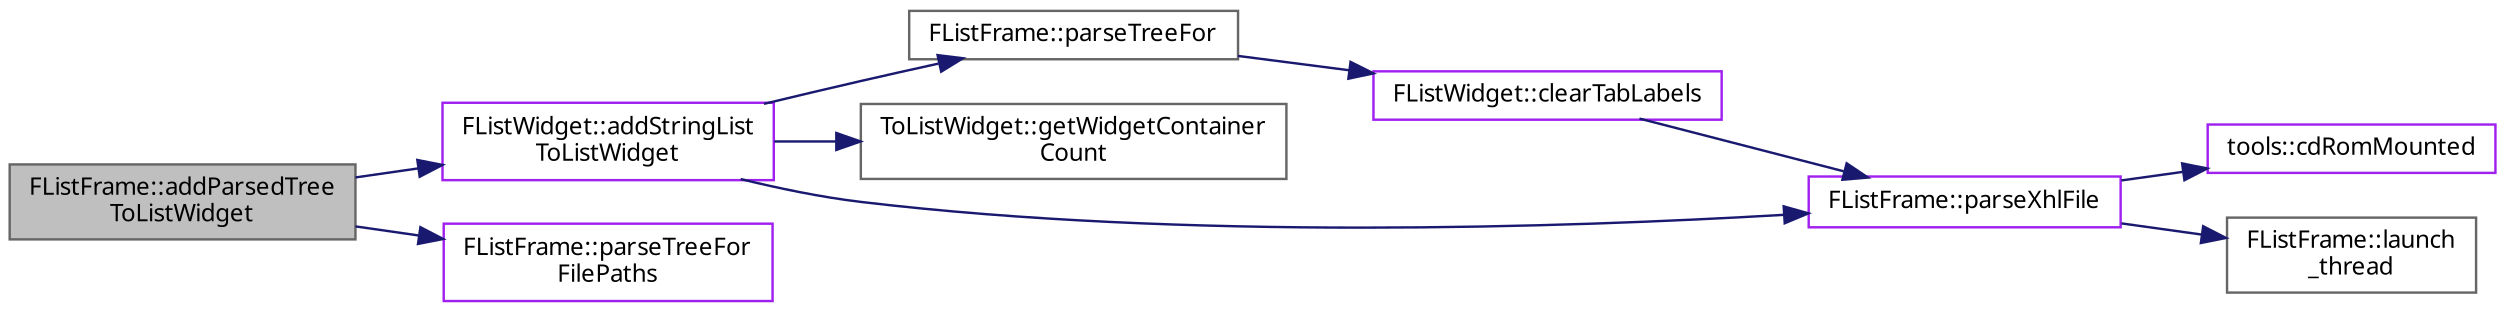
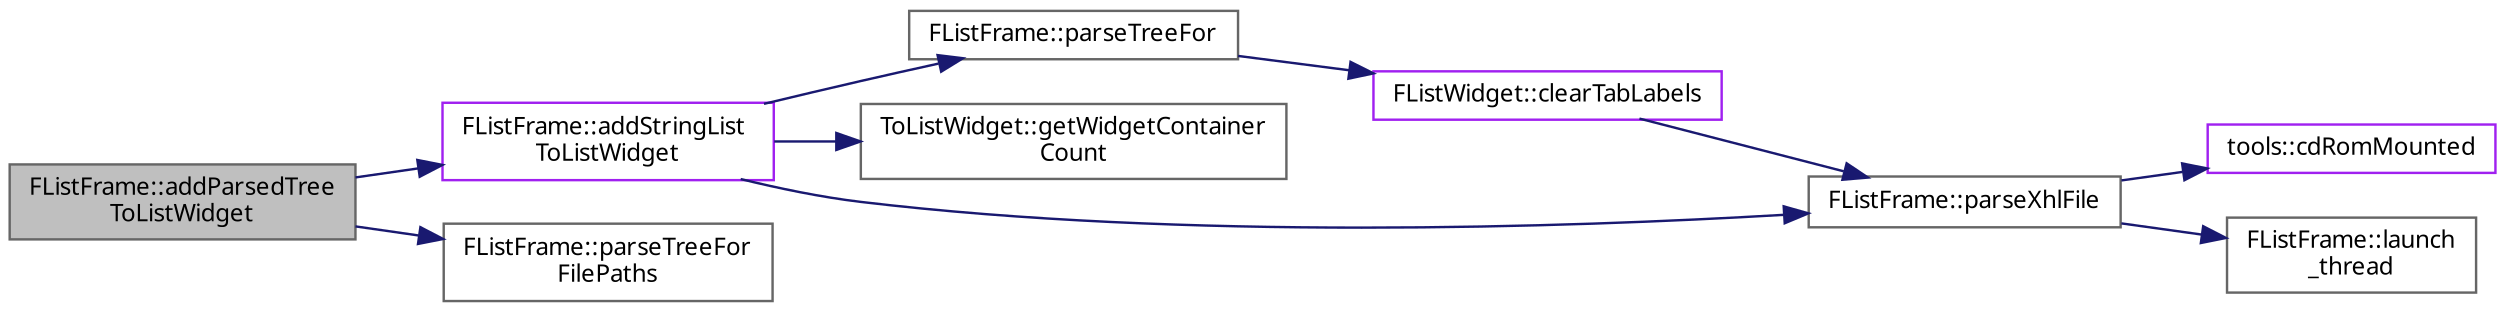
node "FListWidget::addStringList ToListWidget": label "FListWidget::addStringList ToListWidget" -> "FListFrame::addStringList ToListWidget"
node "FListFrame::parseXhlFile": color purple -> gray40
node "FListFrame::parseTreeFor FilePaths": color purple -> gray40
